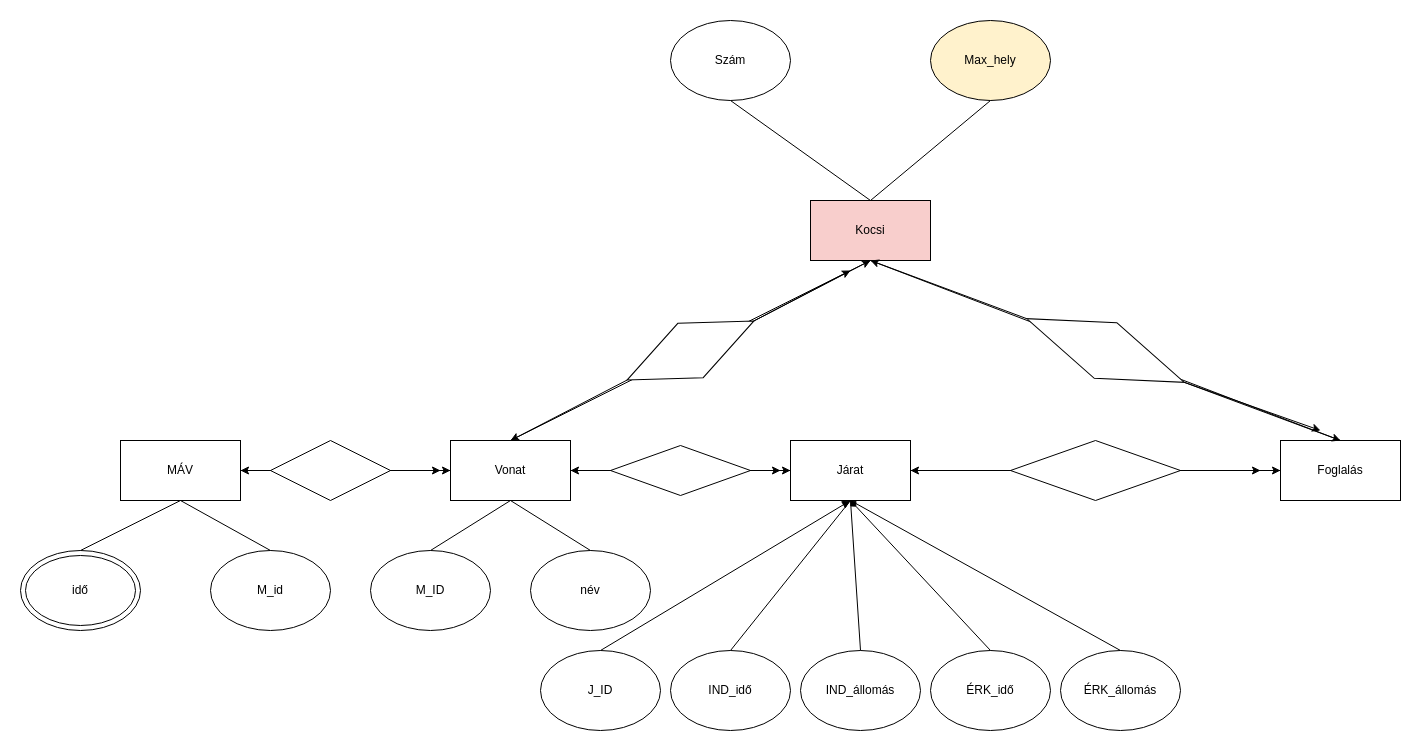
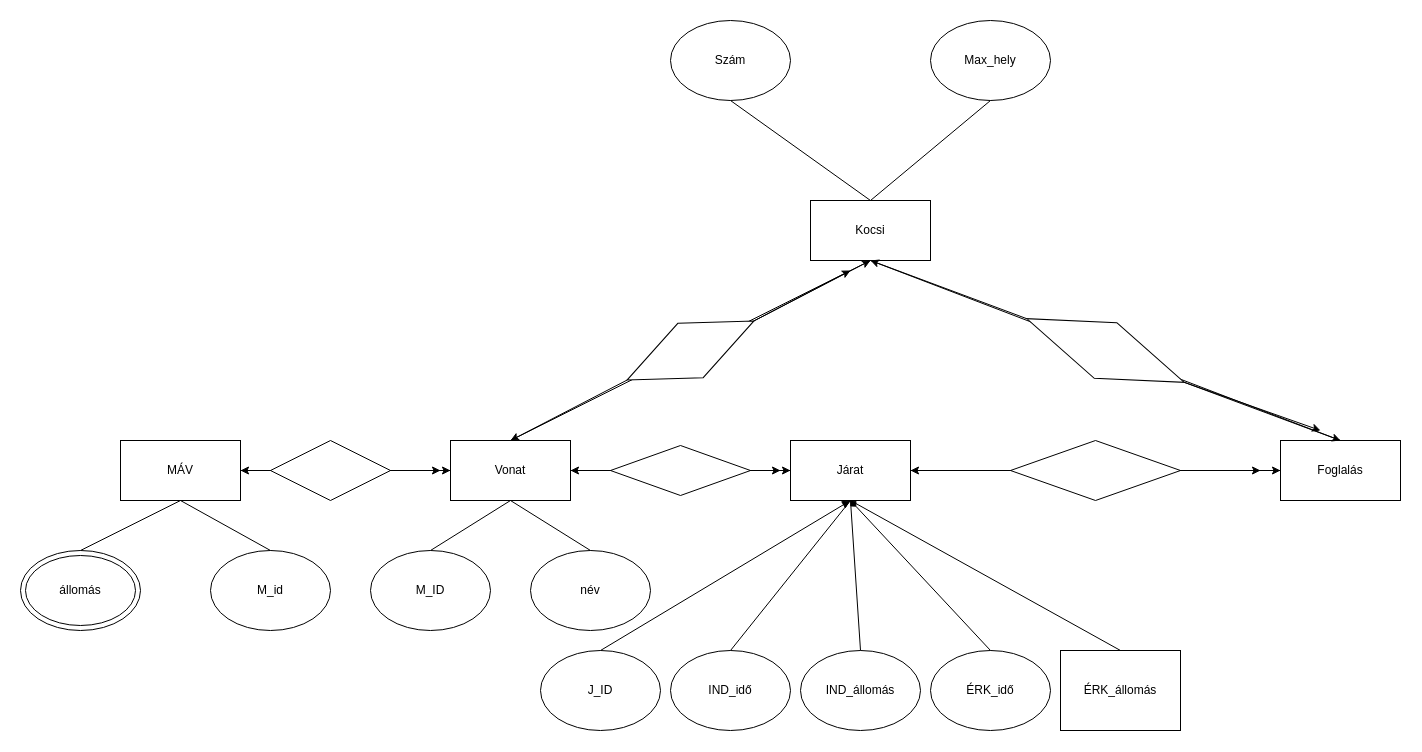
node "Max_hely": fillcolor #fff2cc -> #ffffff
node "Kocsi": fillcolor #f8cecc -> #ffffff
node "idő": label "idő" -> "állomás"
node "ÉRK_állomás": shape ellipse -> rectangle
